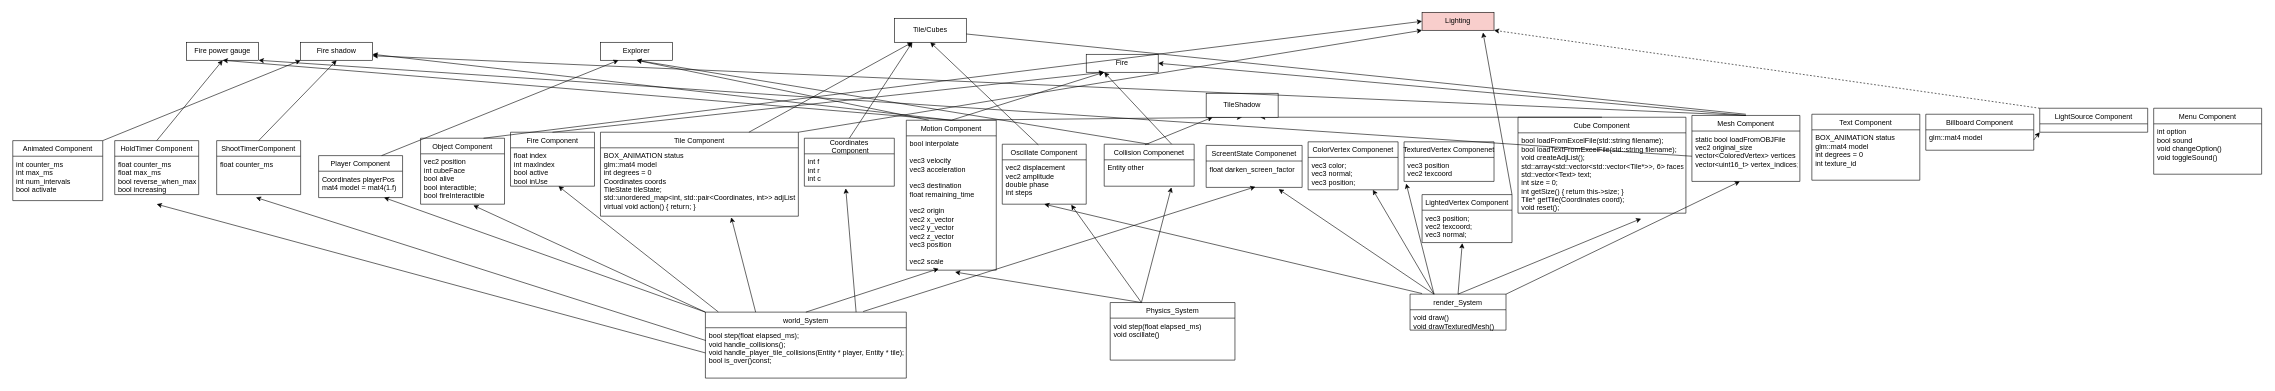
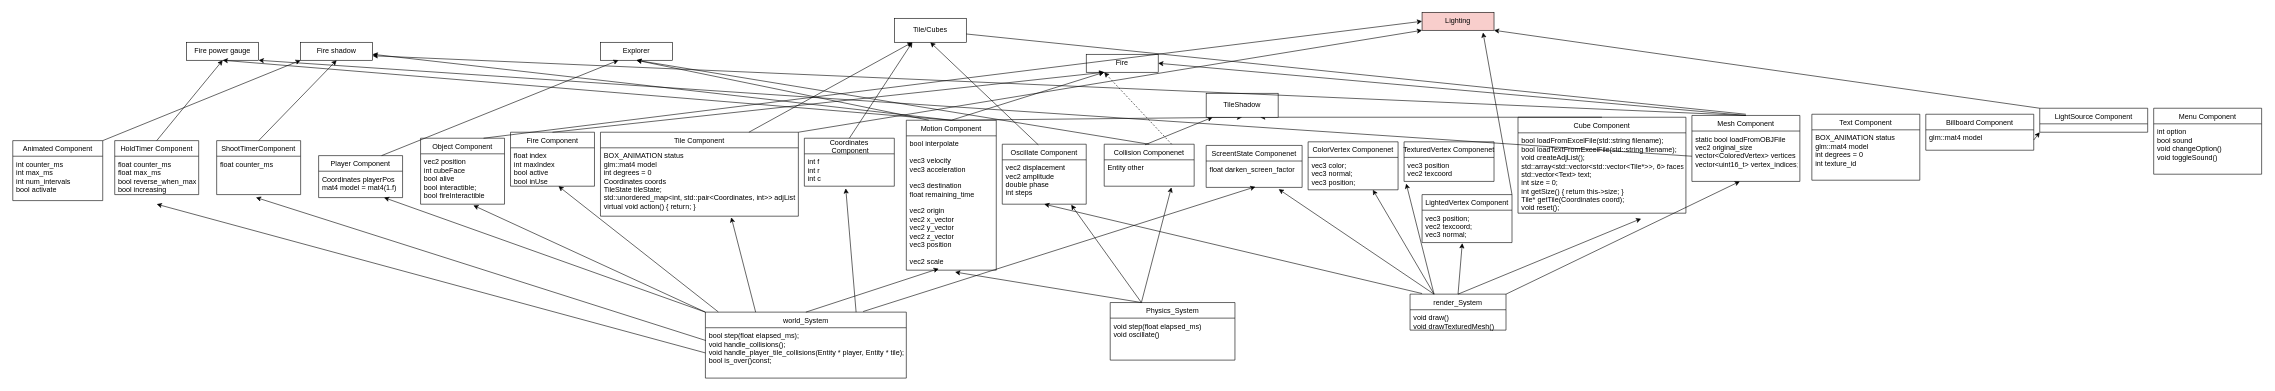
edge "LightSource Component" -> "Lighting": style dashed -> solid
edge "Collision Componenet" -> "Fire": style solid -> dashed
